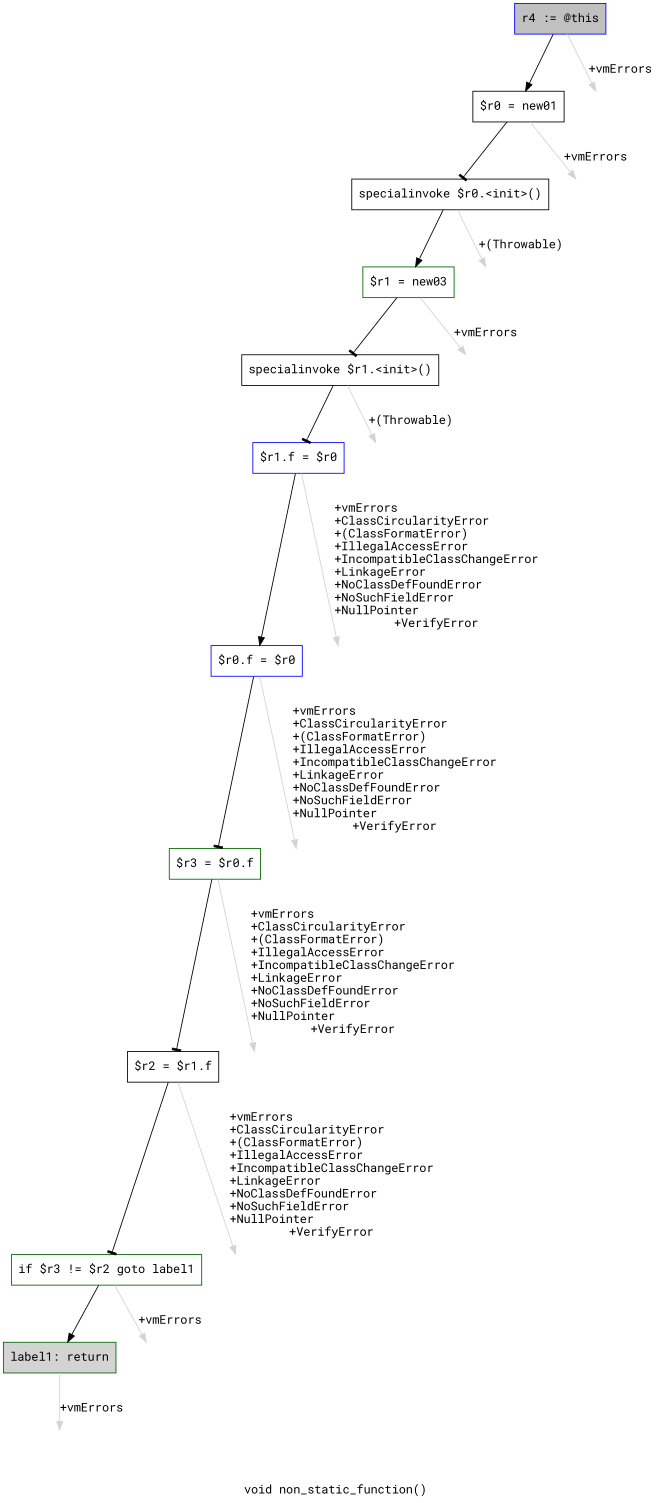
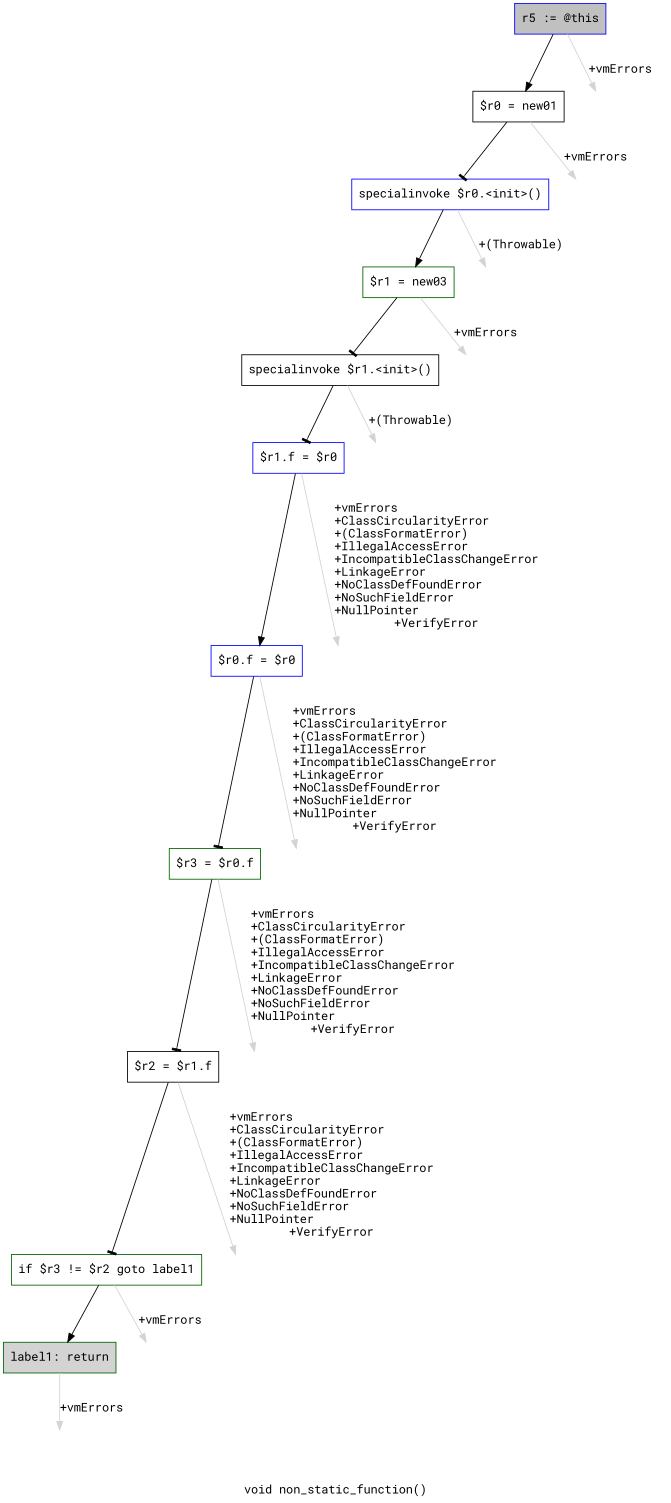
node "r4 := @this": label "r4 := @this" -> "r5 := @this"
node "specialinvoke $r0.<init>()": color black -> blue
